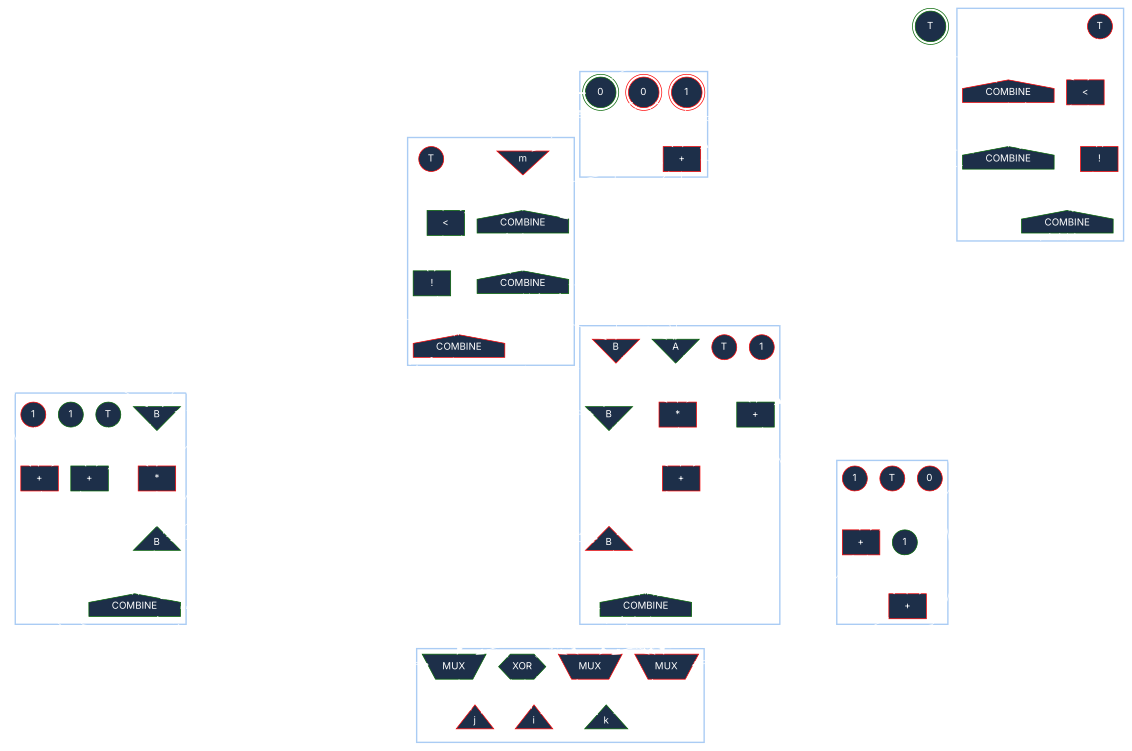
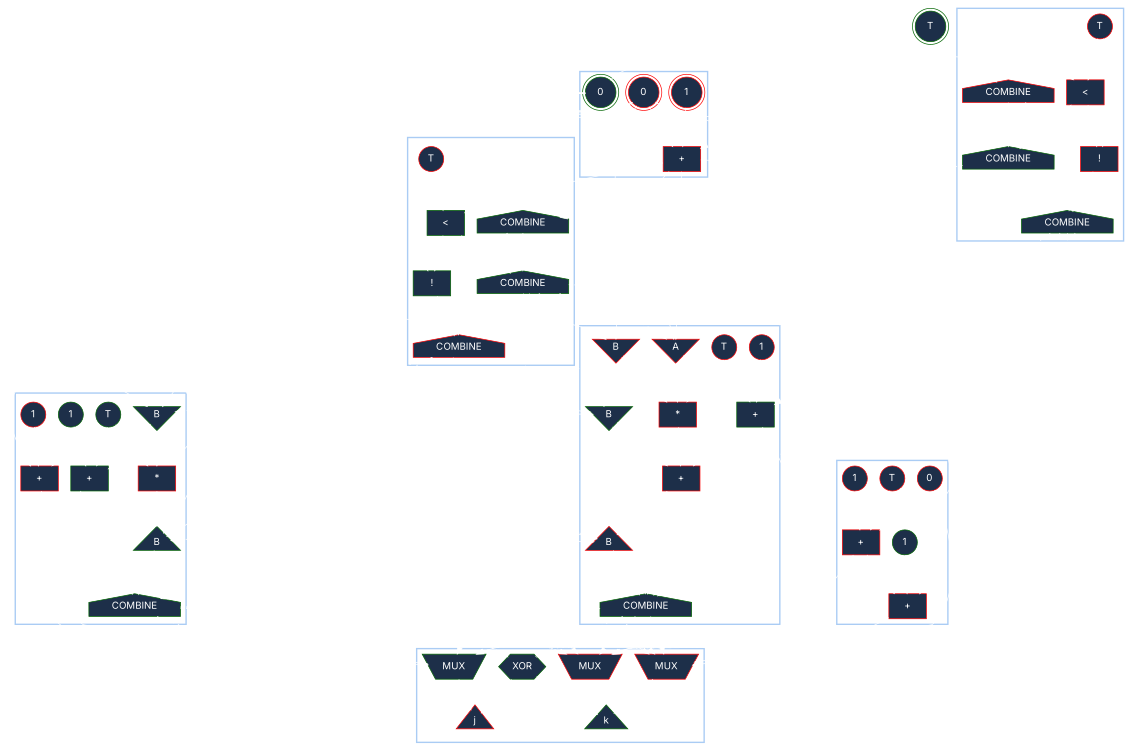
node "m": removed
node "A": color darkgreen -> red
node "i": removed
